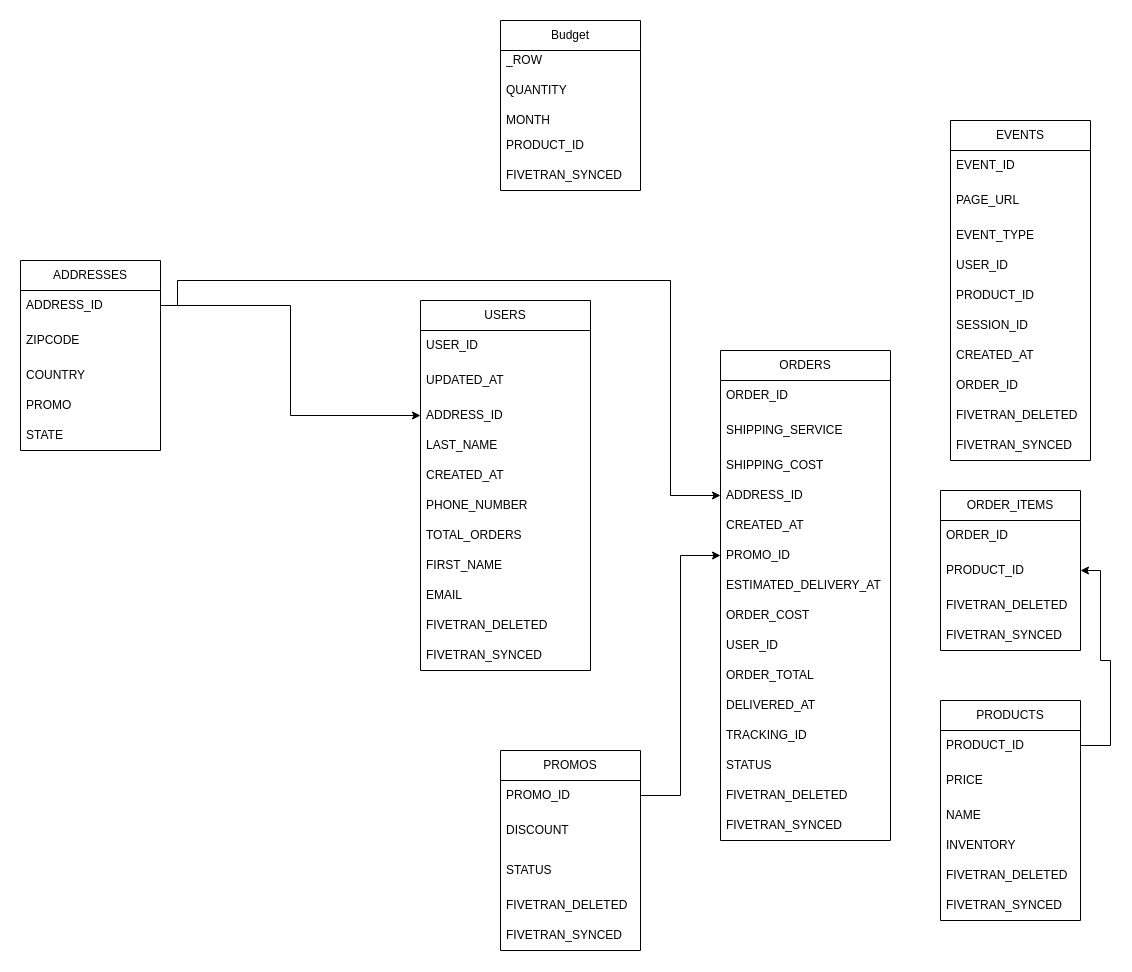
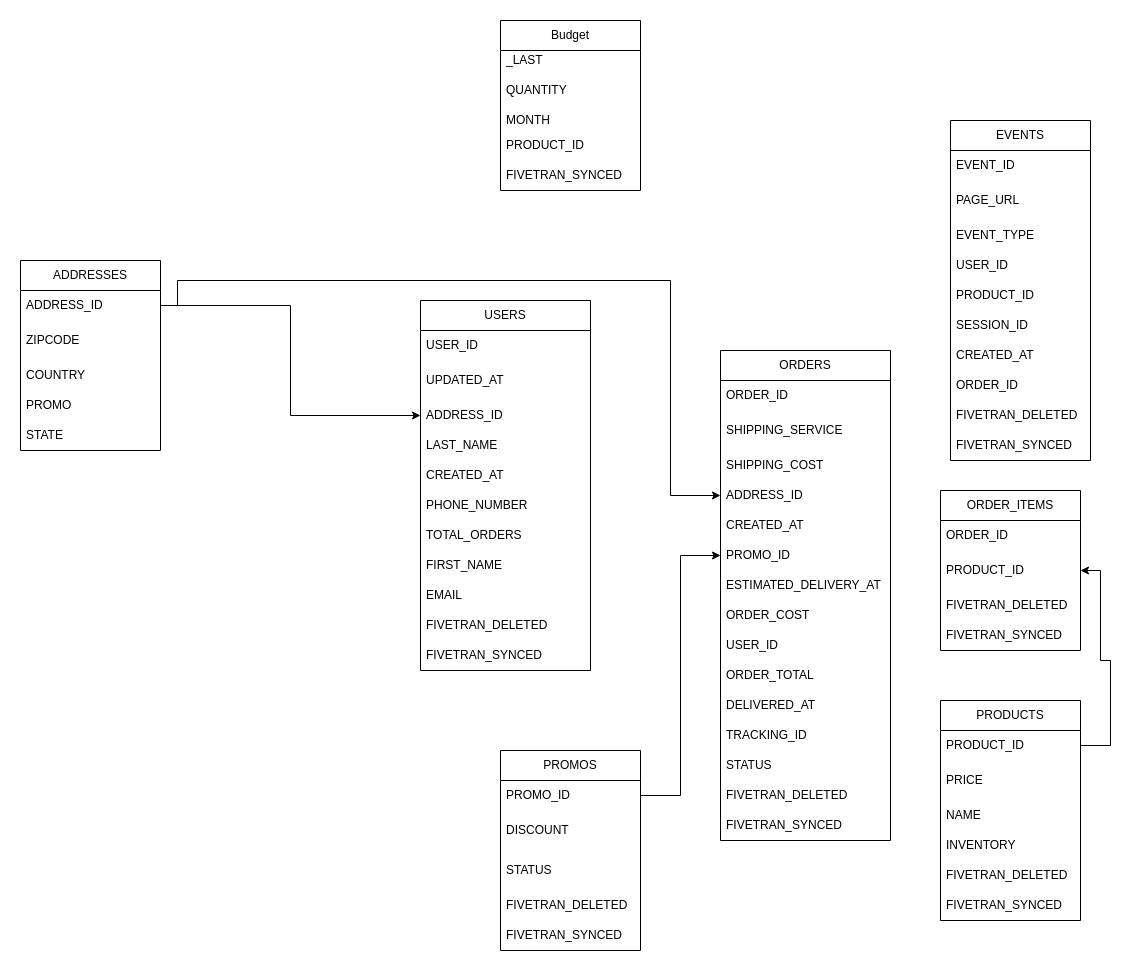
node "_ROW": label "_ROW" -> "_LAST"
